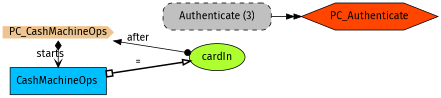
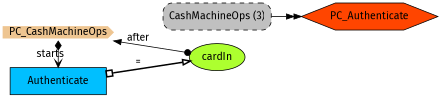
node "Authenticate (3)": label "Authenticate (3)" -> "CashMachineOps (3)"
node "CashMachineOps": label "CashMachineOps" -> "Authenticate"
